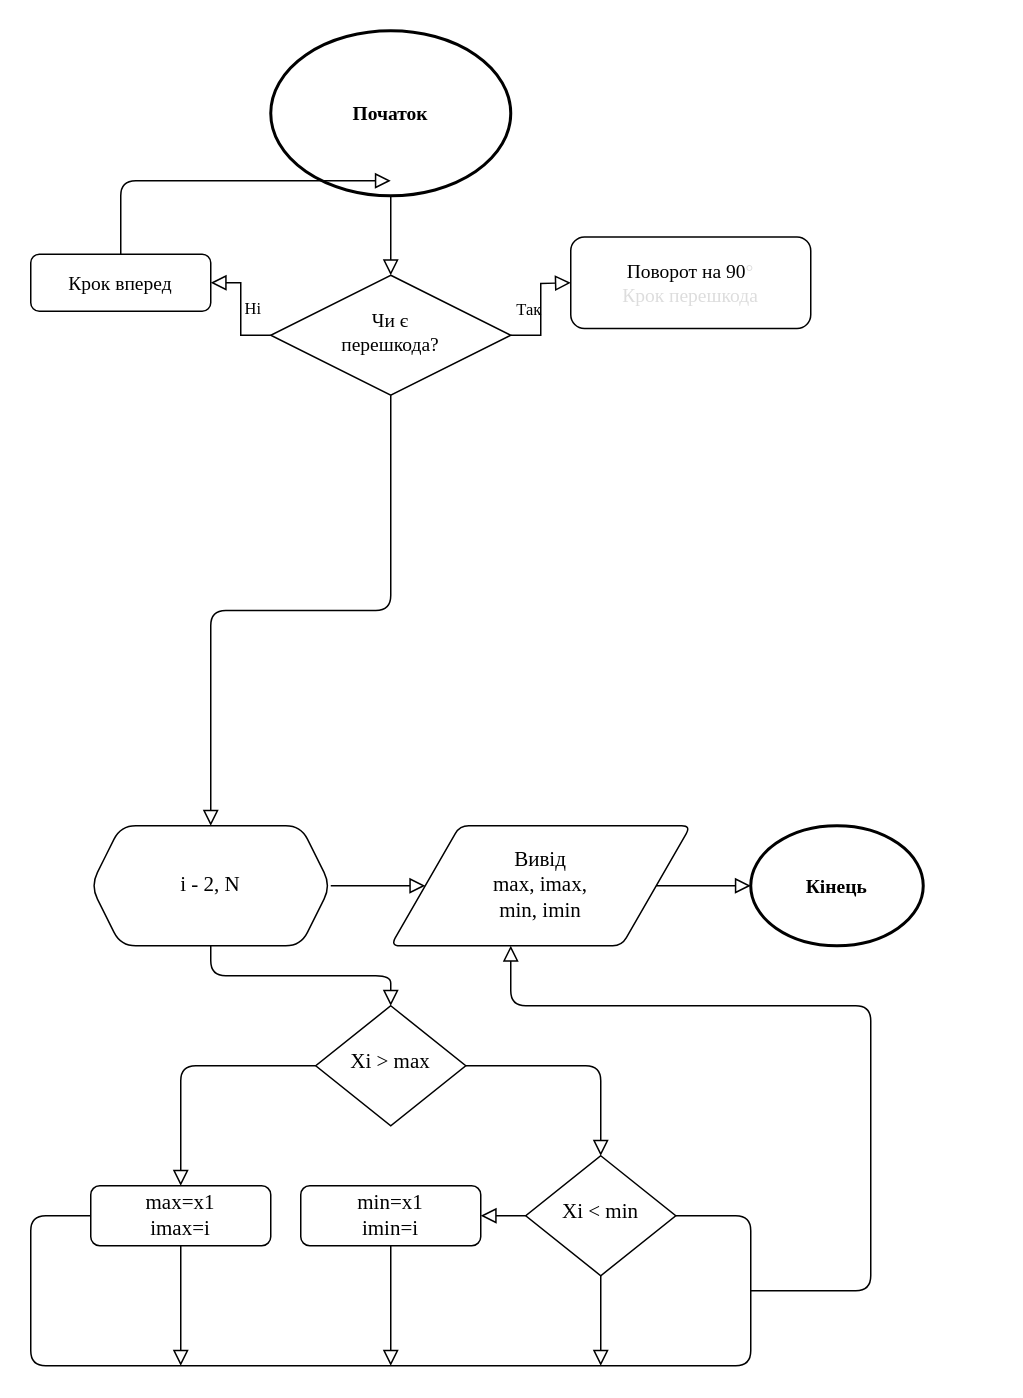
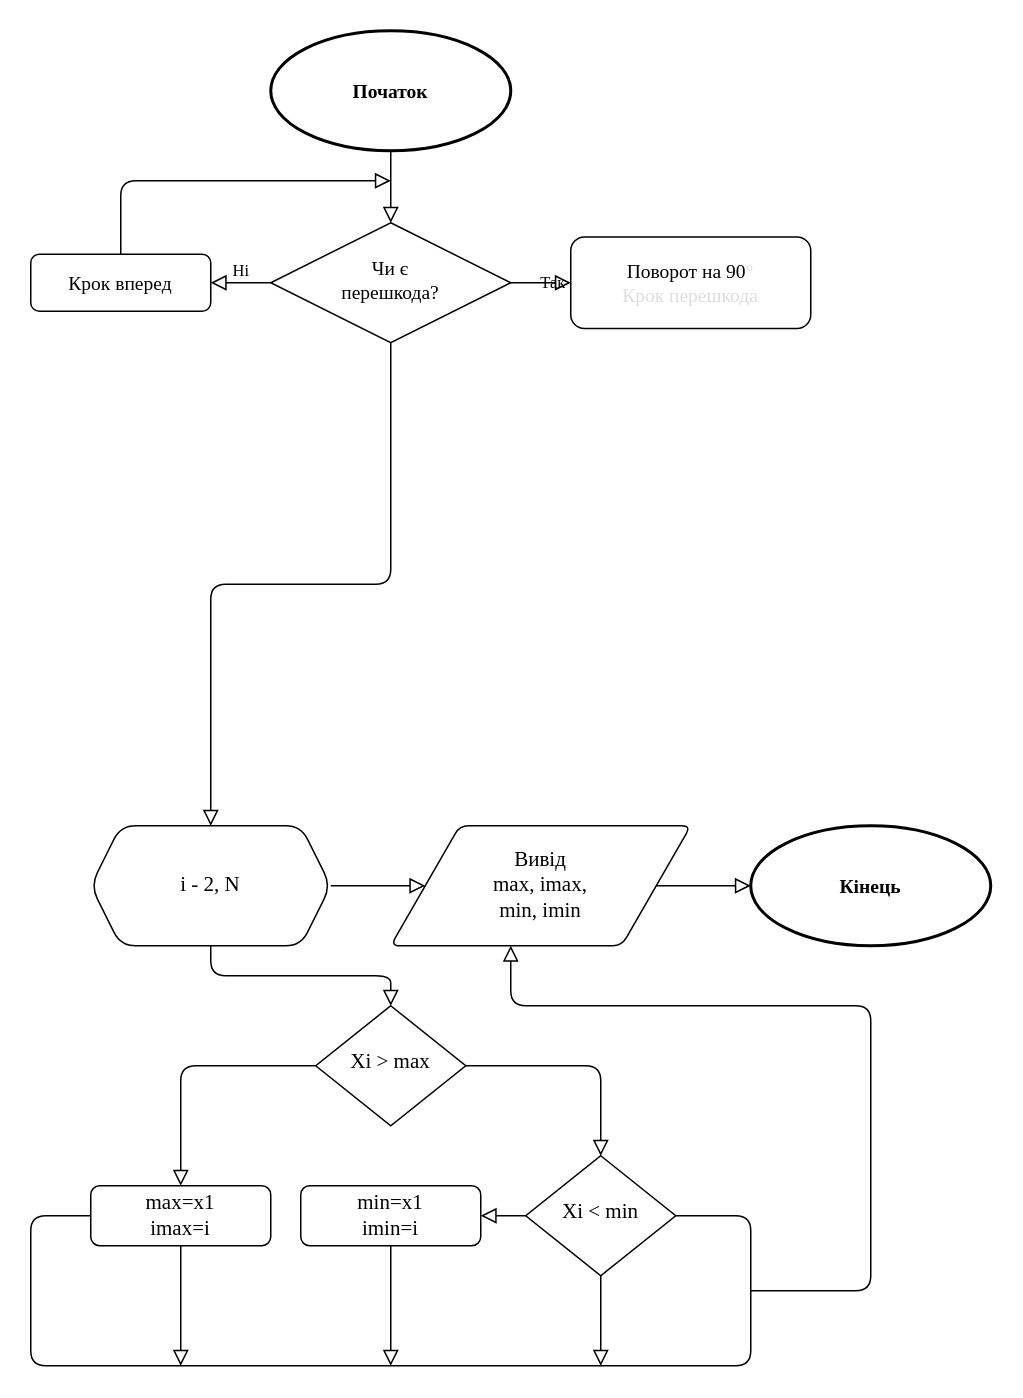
node "Початок": size 240x165 -> 240x120
node "Чи є перешкода?": moved (391, 335) -> (391, 283)
node "Кінець": size 173x120 -> 240x120
